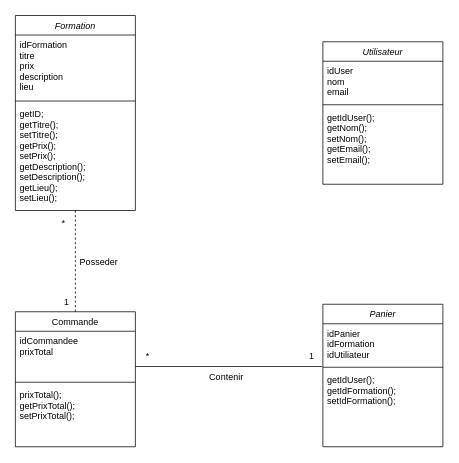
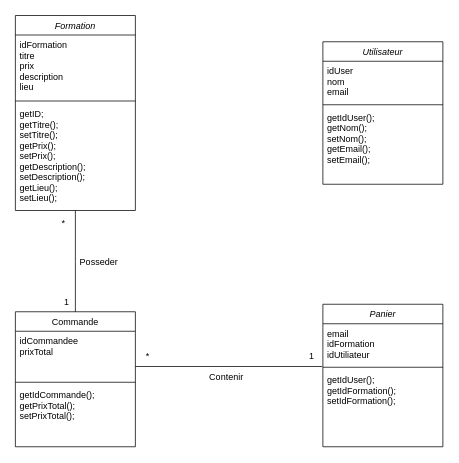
edge "Formation" -- "Commande": style dashed -> solid
node "idPanier idFormation idUtiliateur": label "idPanier idFormation idUtiliateur" -> "email idFormation idUtiliateur"
node "prixTotal(); getPrixTotal(); setPrixTotal();": label "prixTotal(); getPrixTotal(); setPrixTotal();" -> "getIdCommande(); getPrixTotal(); setPrixTotal();"
